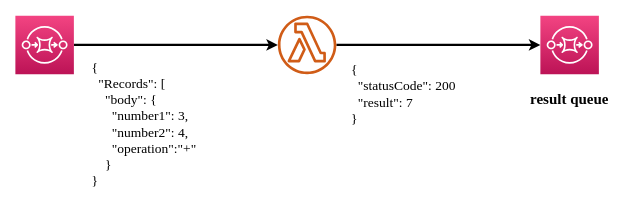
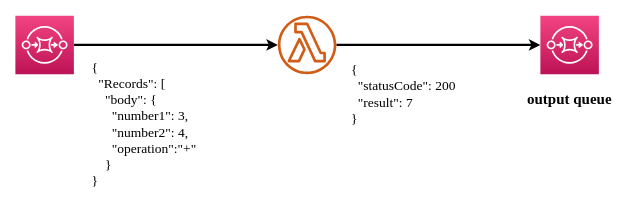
node "result queue": label "result queue" -> "output queue"
